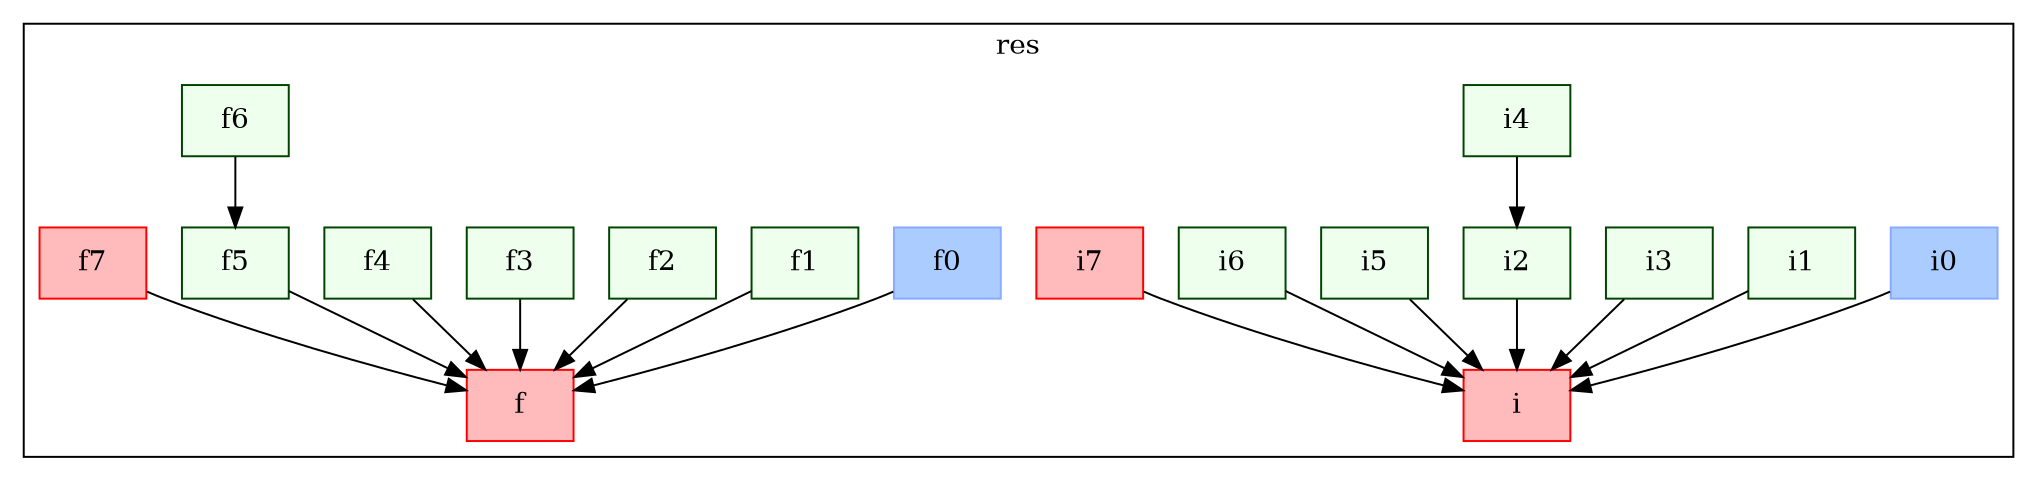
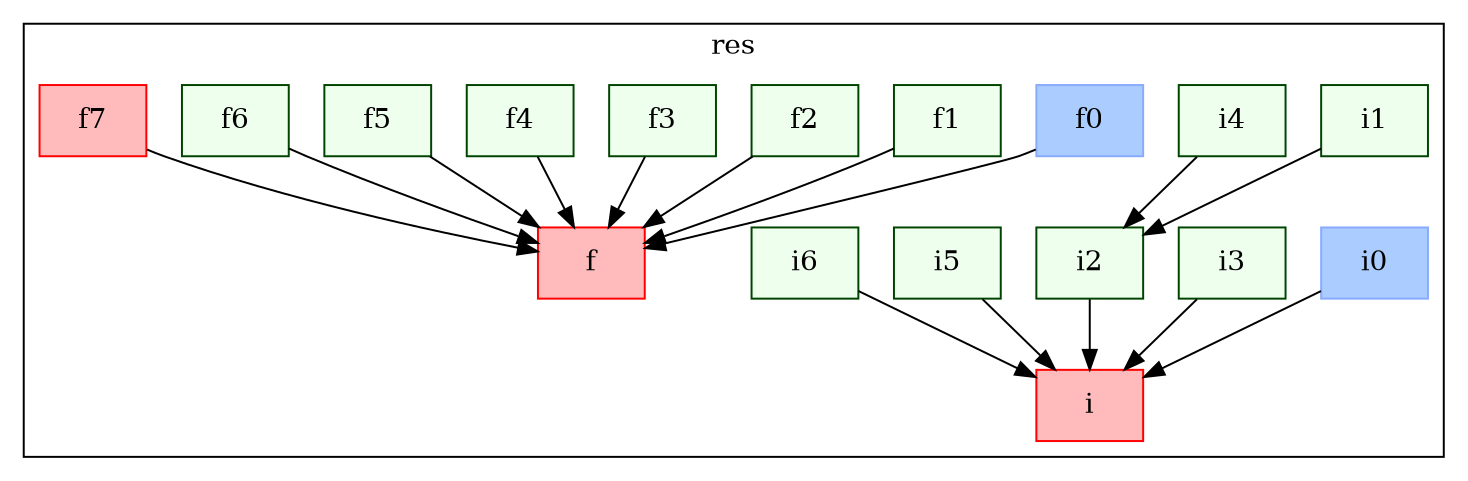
edge "f6" -> "f5": now "f6" -> "f"
node "i7": removed
edge "i1" -> "i": now "i1" -> "i2"
